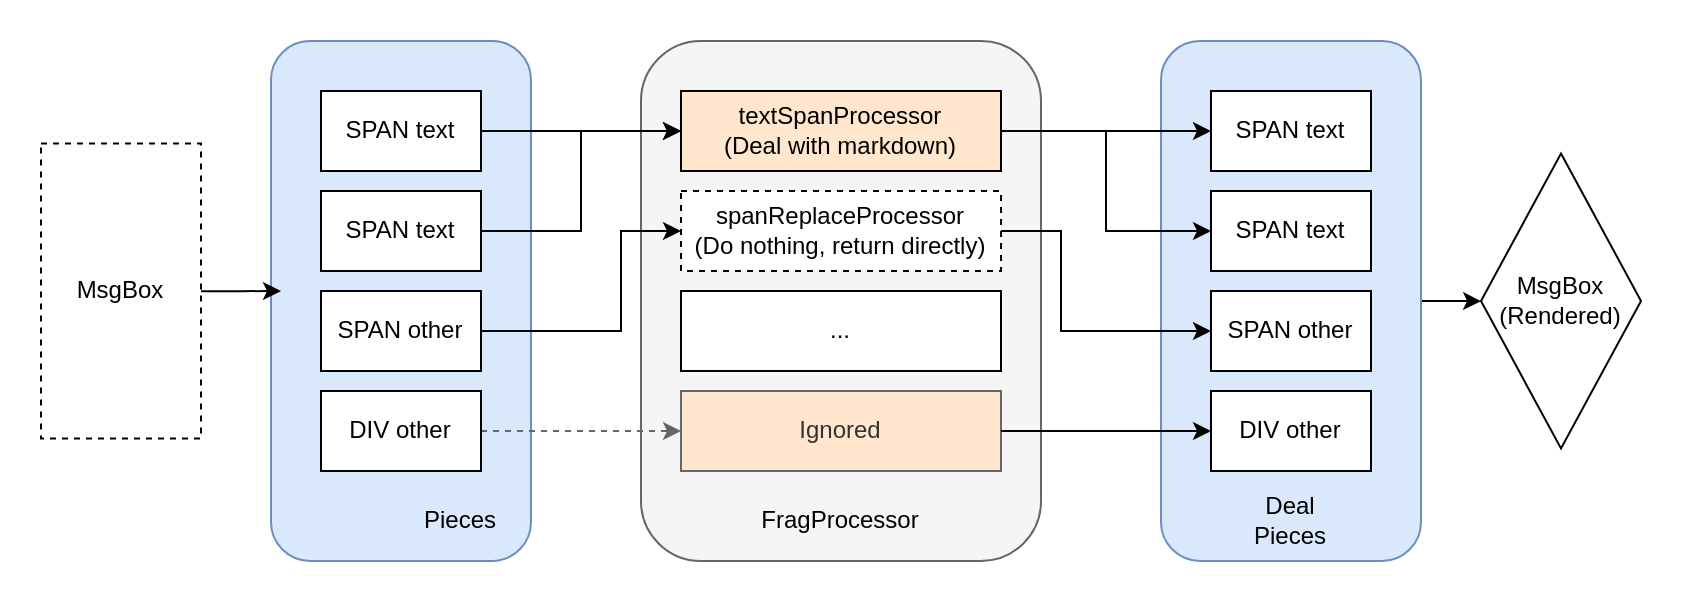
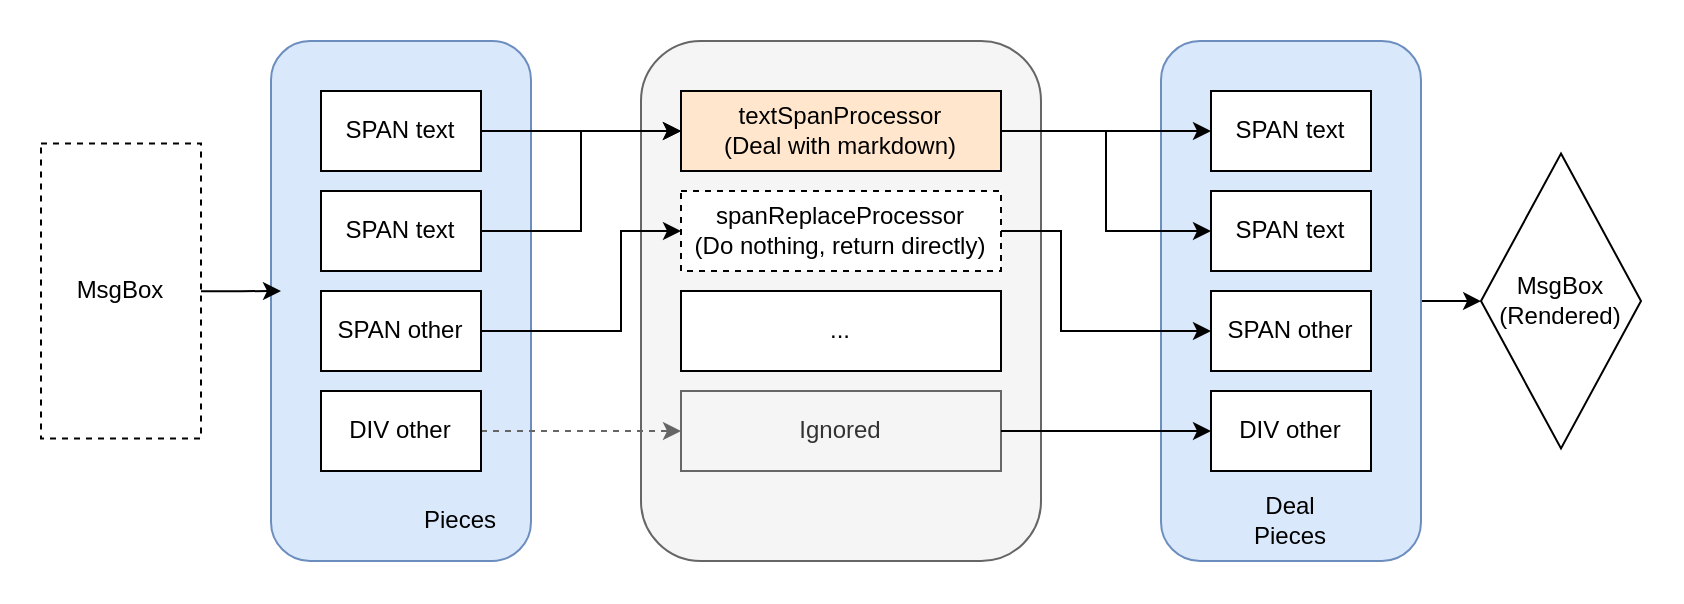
node "Ignored": fillcolor #ffe6cc -> #f5f5f5
node "FragProcessor": removed
